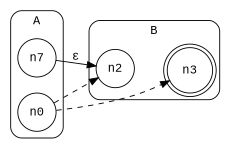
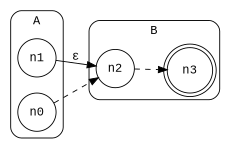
node "n7": label "n7" -> "n1"
edge "n0" -> "n3": now "n2" -> "n3"
